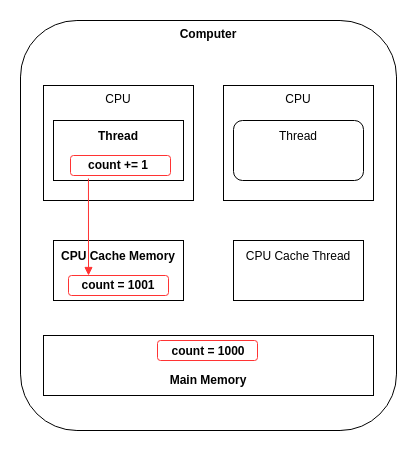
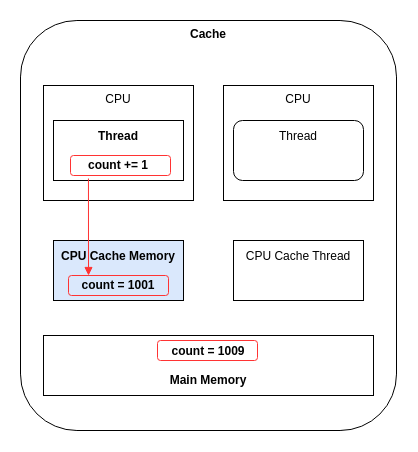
node "Computer": label "Computer" -> "Cache"
node "CPU Cache Memory count = 1001": fillcolor #ffffff -> #dae8fc
node "count = 1000 Main Memory": label "count = 1000 Main Memory" -> "count = 1009 Main Memory"
